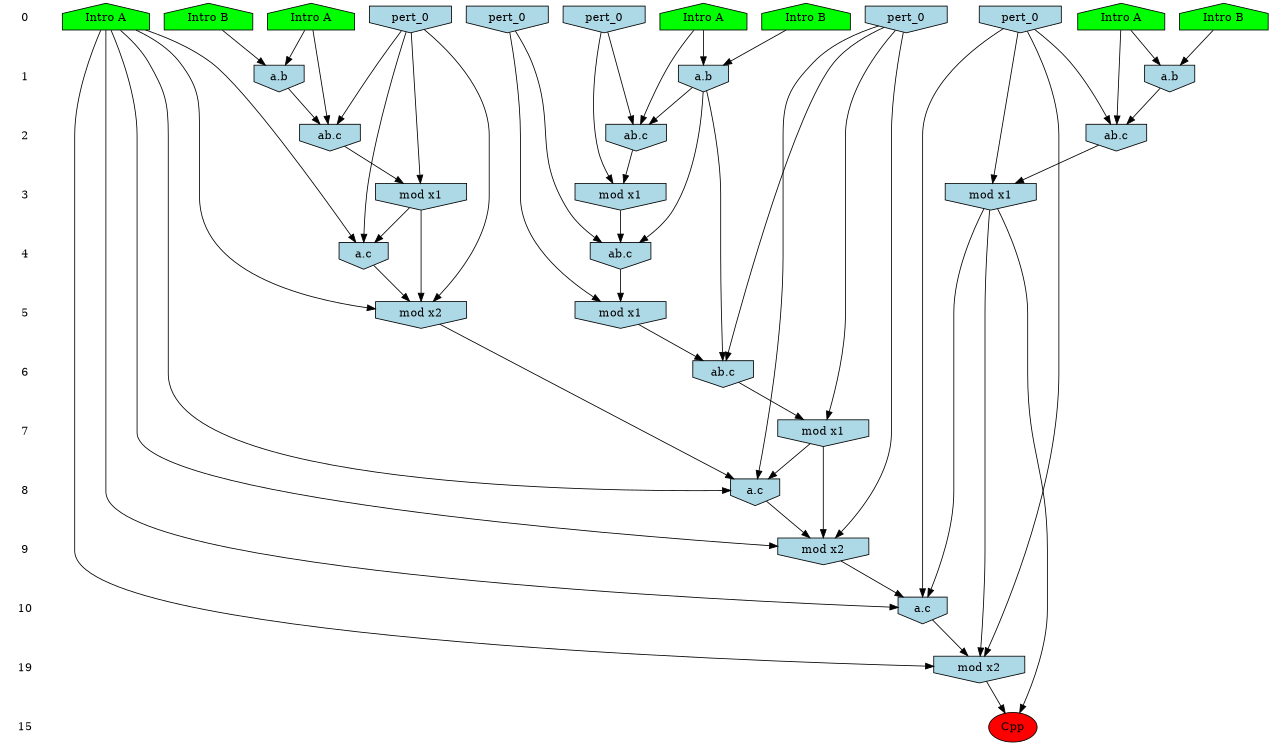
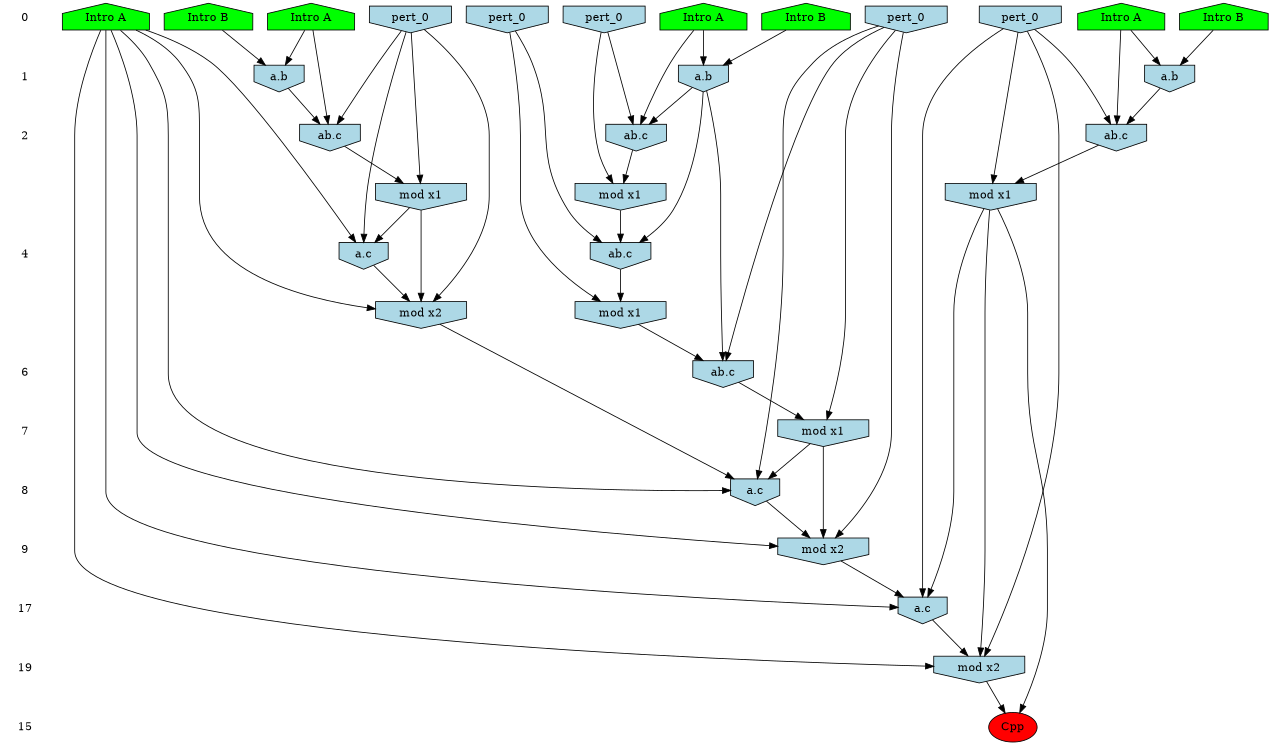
node "3": removed
node "5": removed
node "10": label "10" -> "17"
